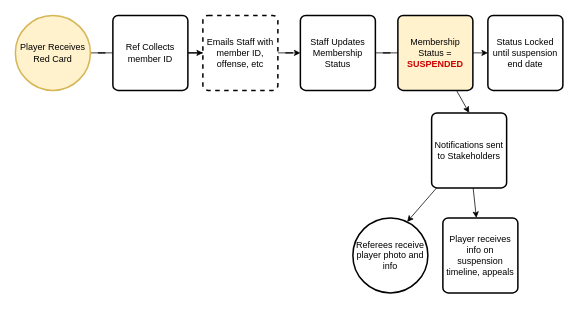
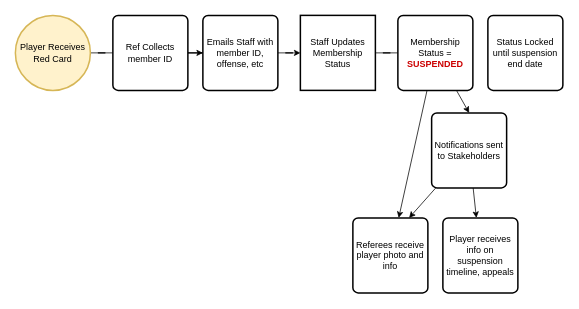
node "Emails Staff with member ID, offense, etc": style dashed -> solid
node "Staff Updates Membership Status": shape rounded rectangle -> rectangle
node "Membership Status = SUSPENDED": fillcolor #fff2cc -> #ffffff
edge "Membership Status = SUSPENDED" -> "Status Locked until suspension end date": now "Membership Status = SUSPENDED" -> "Referees receive player photo and info"
node "Referees receive player photo and info": shape ellipse -> rounded rectangle
